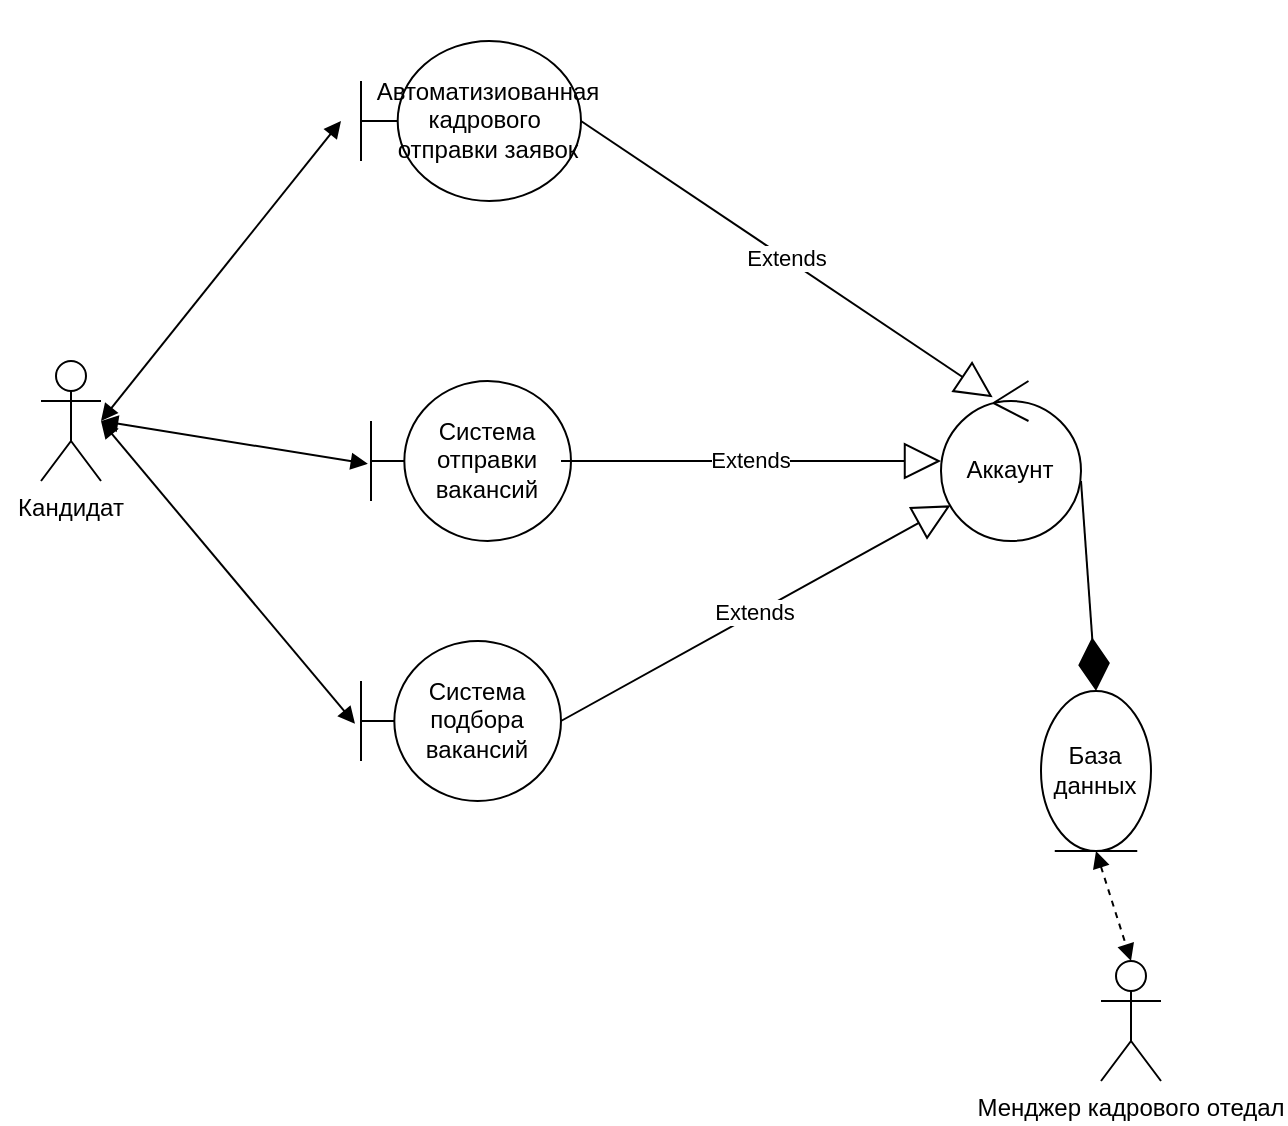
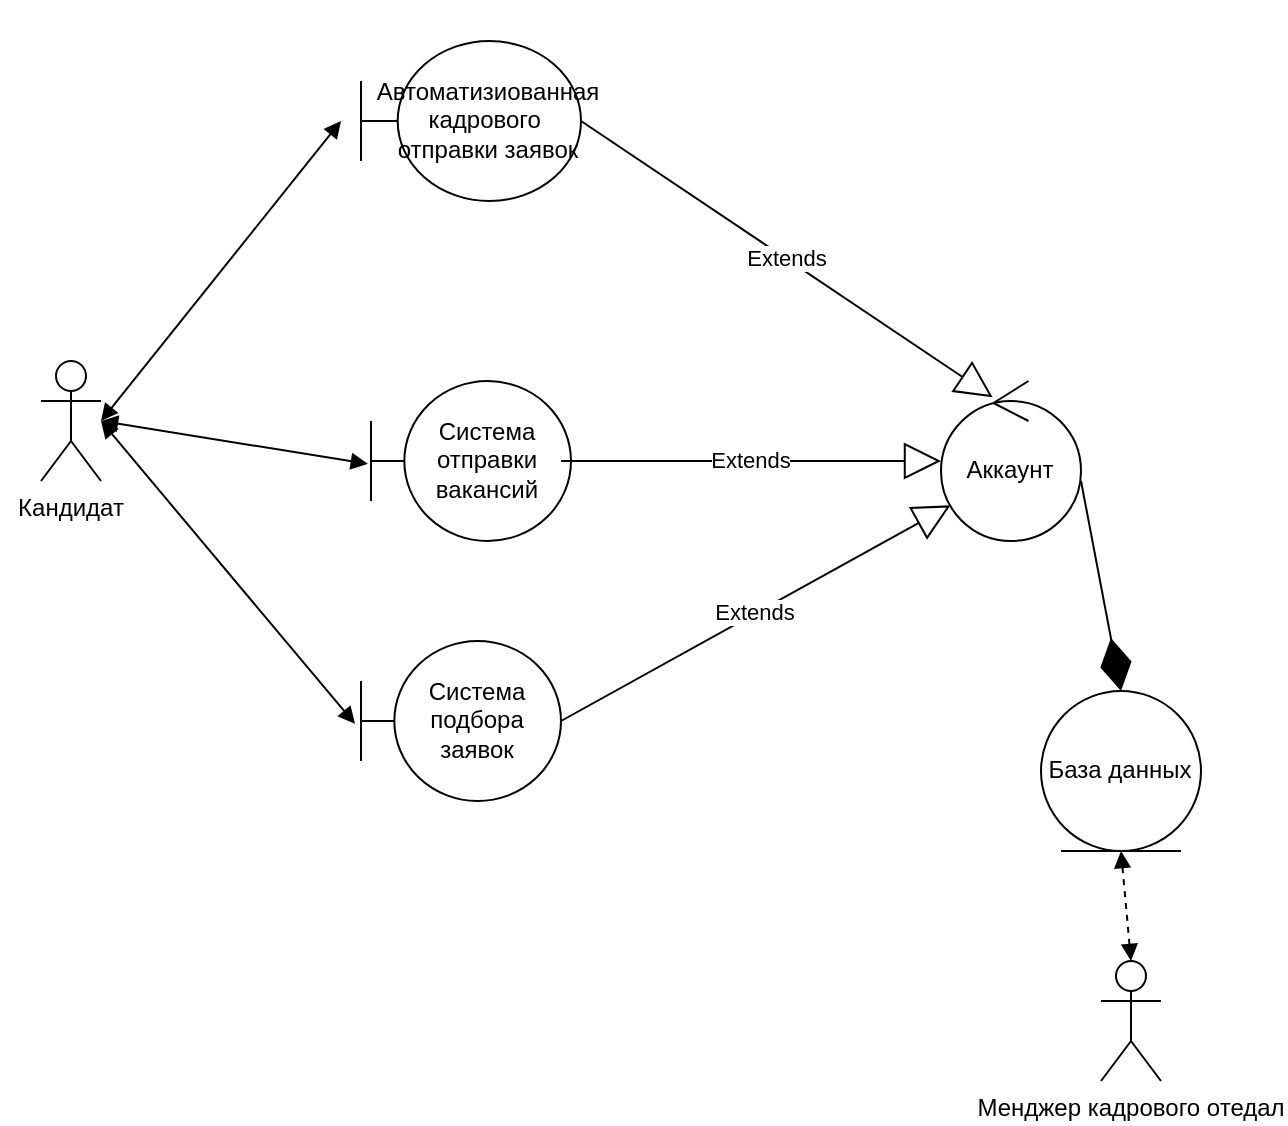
node "Система подбора вакансий": label "Система подбора вакансий" -> "Система подбора заявок"
node "База данных": size 110x160 -> 160x160
